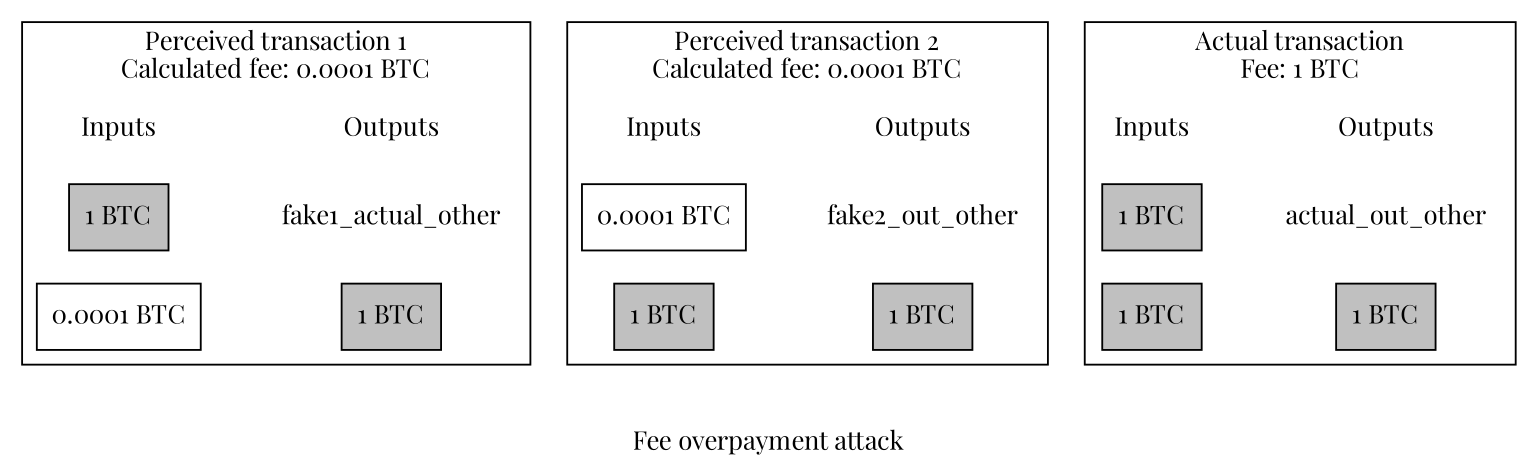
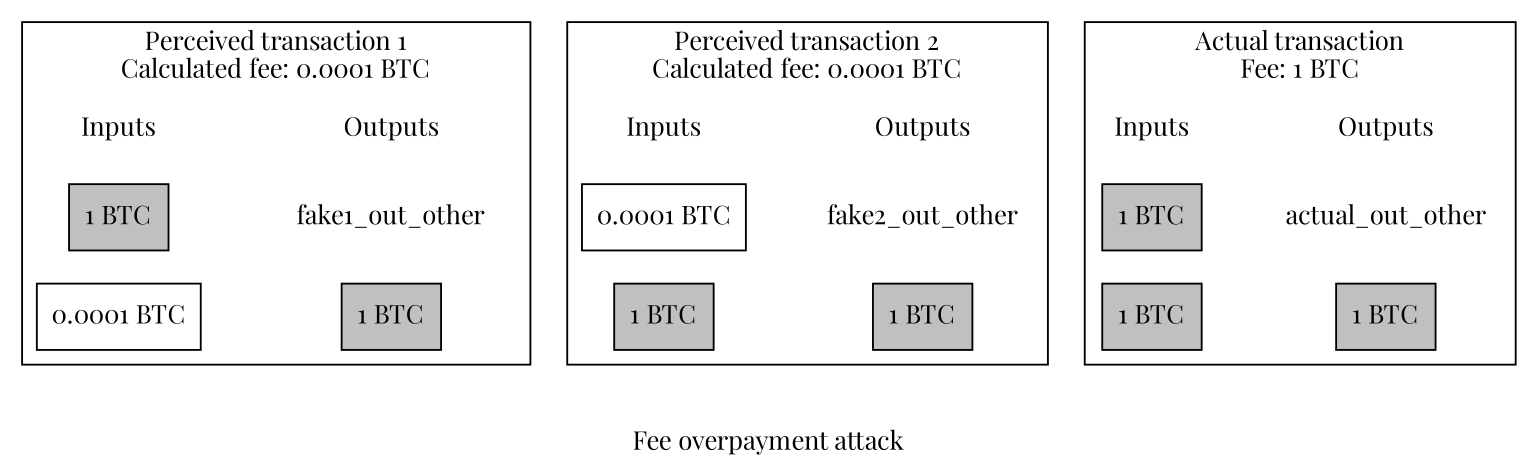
node "fake1_actual_other": label "fake1_actual_other" -> "fake1_out_other"
